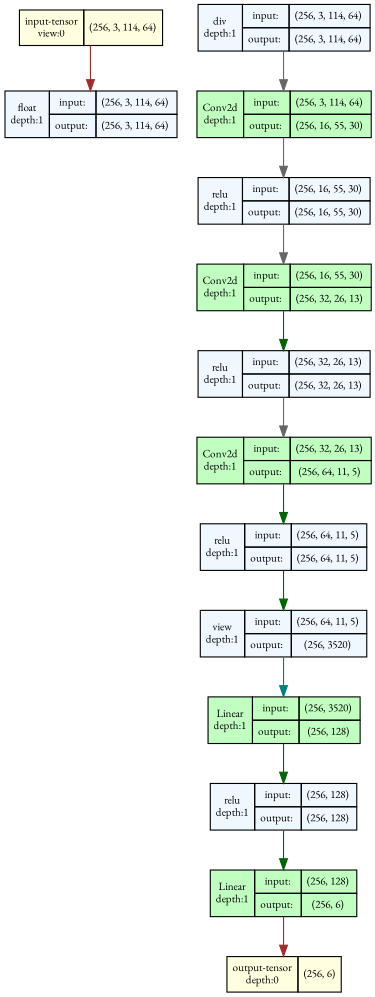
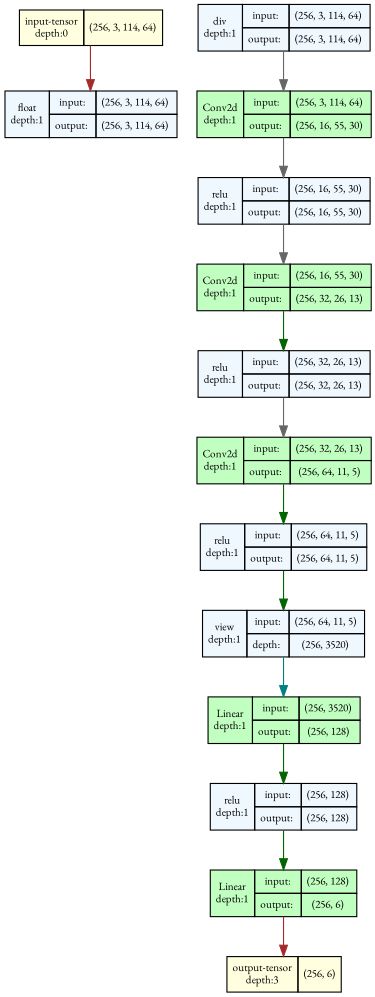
node "input-tensor": text "view:0" -> "depth:0"
node "view": text "output:" -> "depth:"
node "output-tensor": text "depth:0" -> "depth:3"
